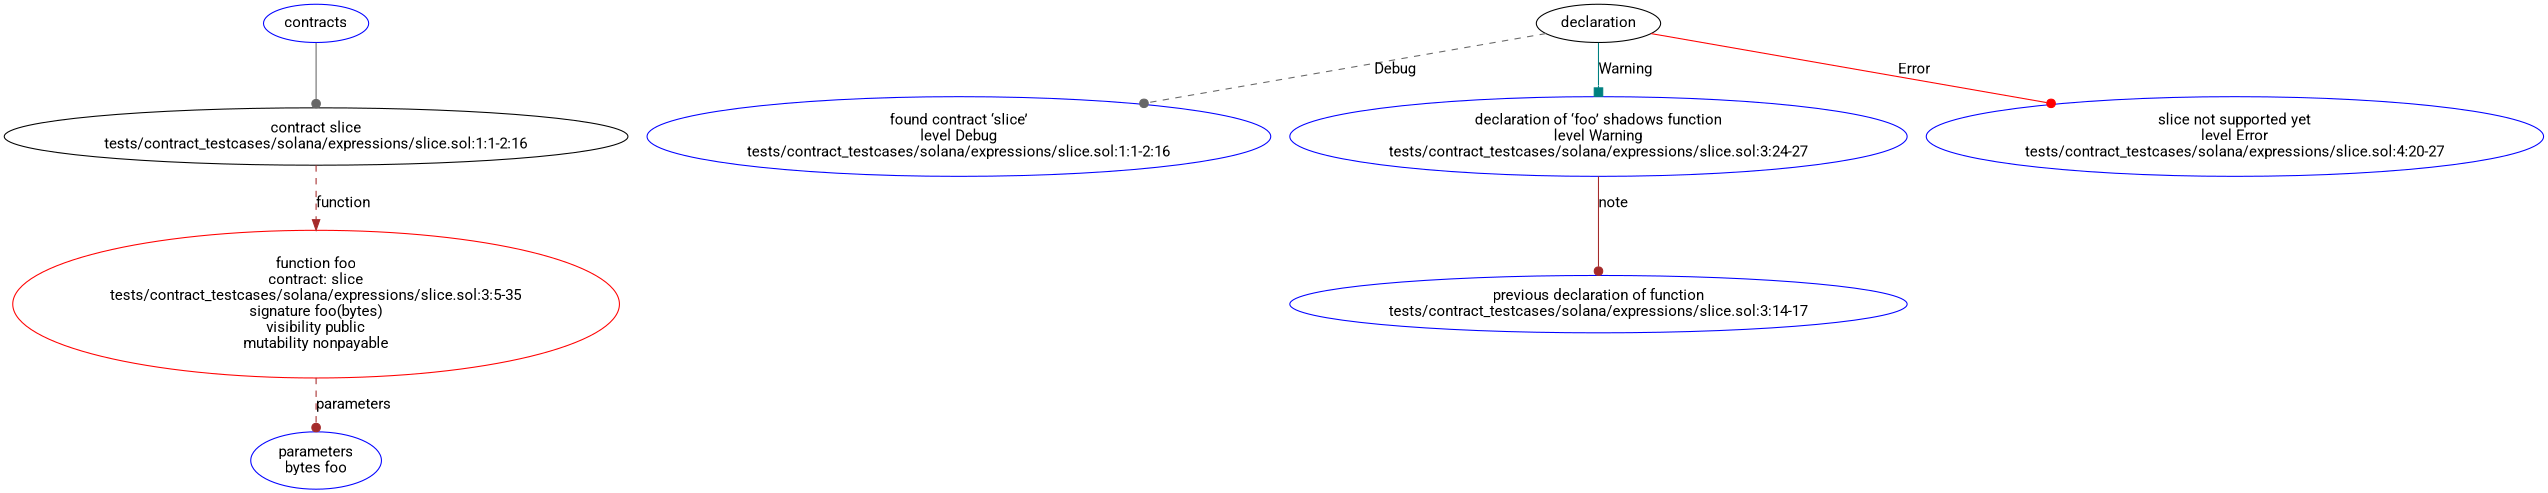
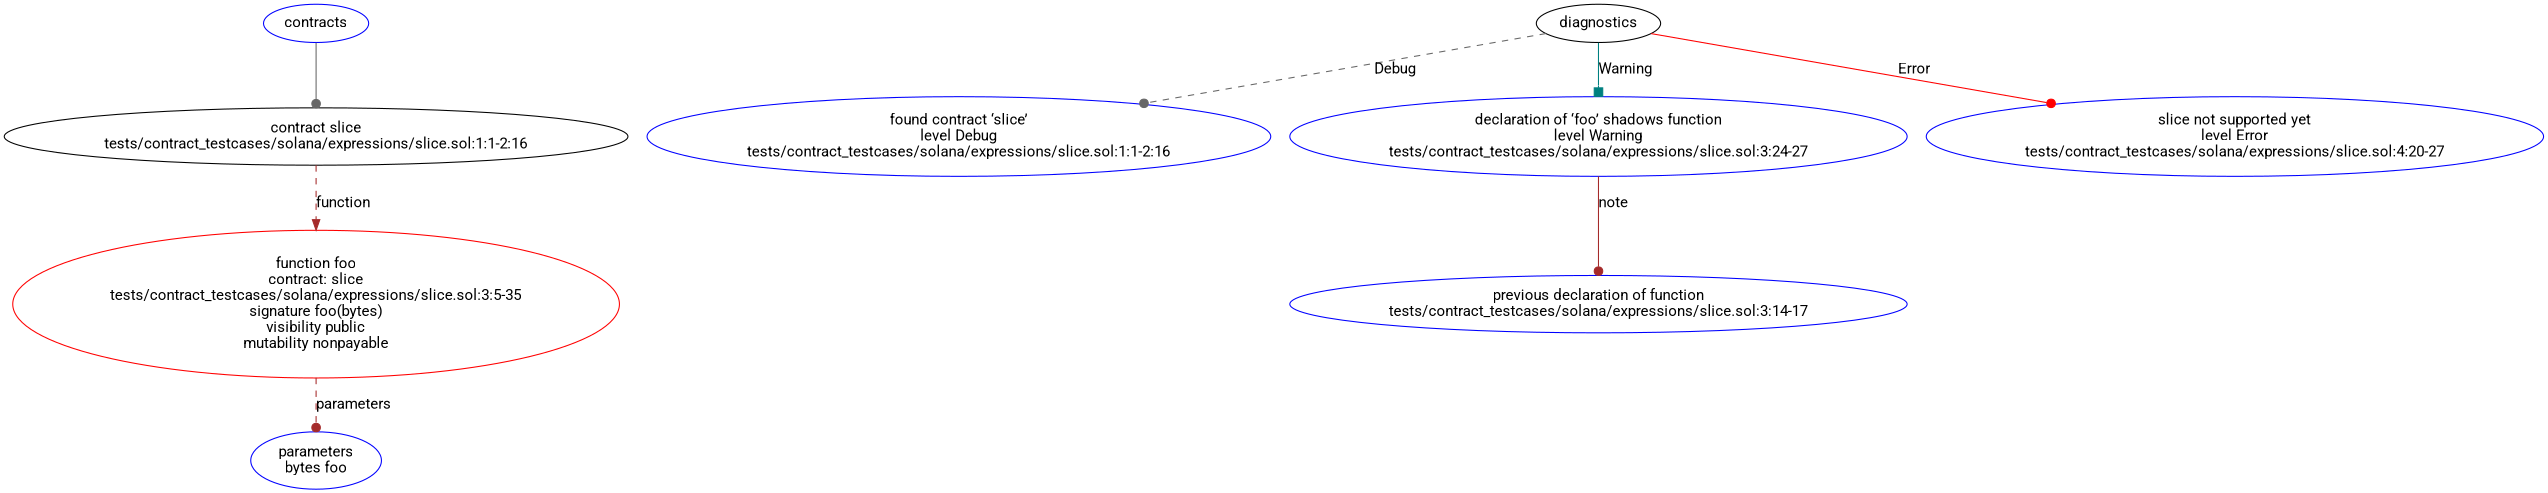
node "declaration": label "declaration" -> "diagnostics"
